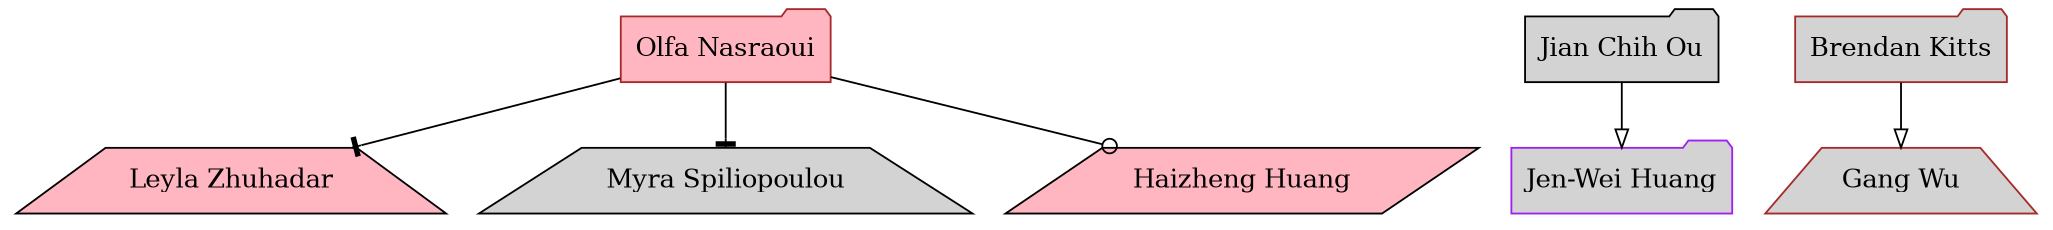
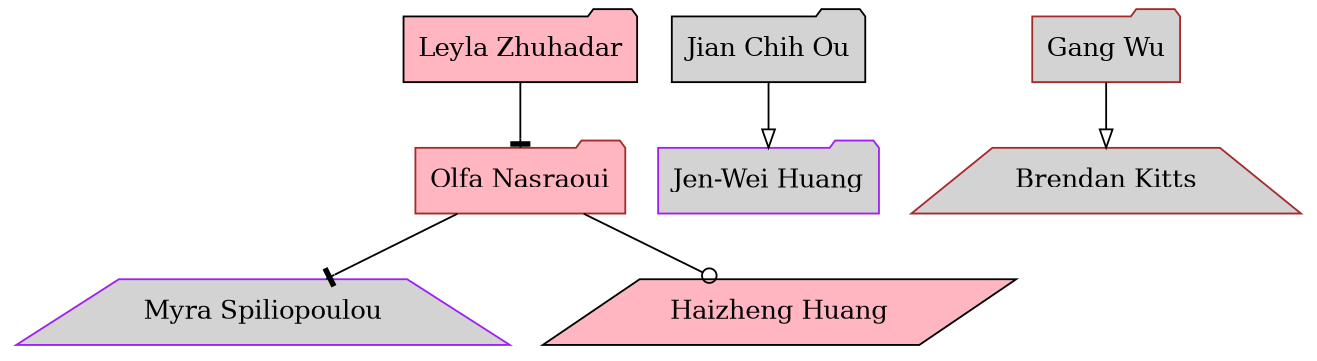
node "Brendan Kitts": shape folder -> trapezium
edge "Brendan Kitts" -> "Gang Wu": reversed
edge "Olfa Nasraoui" -> "Leyla Zhuhadar": reversed
node "Leyla Zhuhadar": shape trapezium -> folder
node "Myra Spiliopoulou": color black -> purple
node "Gang Wu": shape trapezium -> folder
